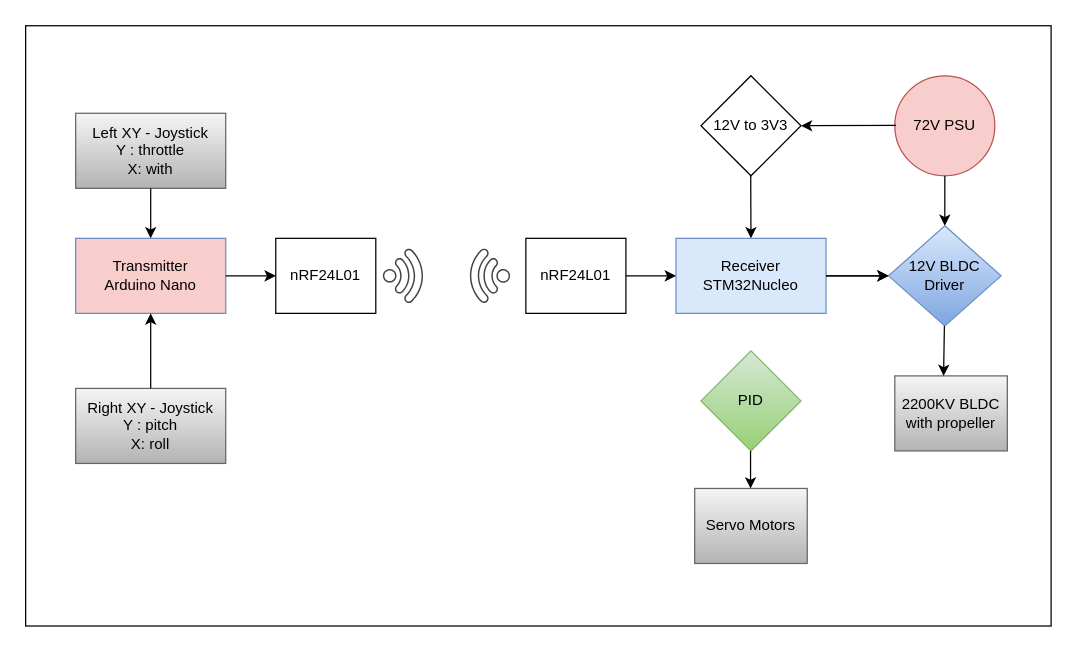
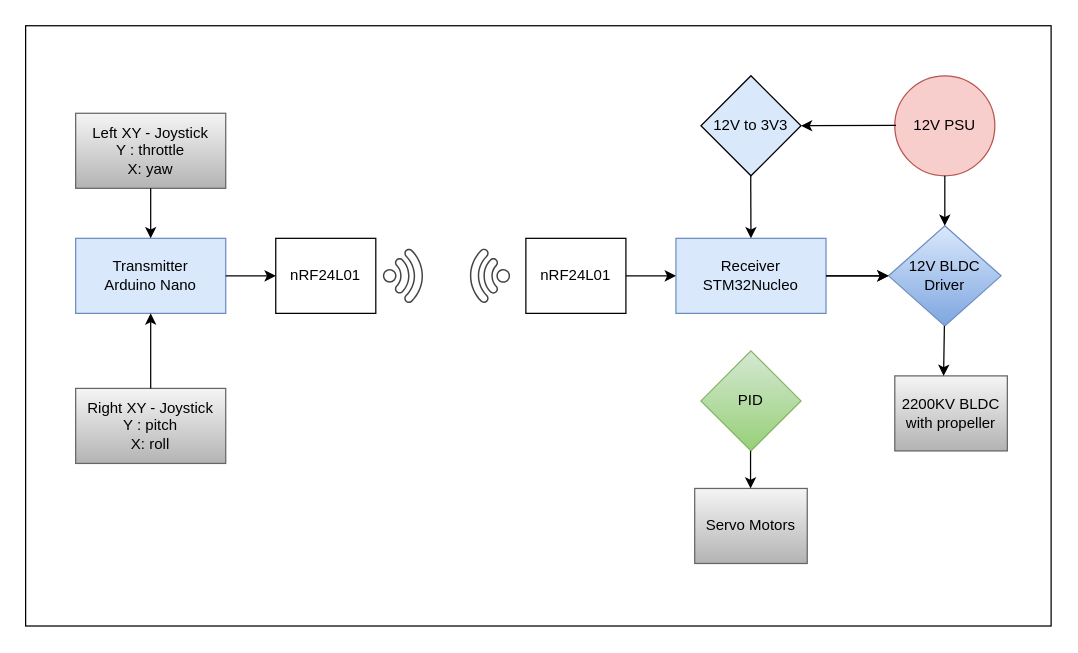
node "12V to 3V3": fillcolor #ffffff -> #dae8fc
node "72V PSU": label "72V PSU" -> "12V PSU"
node "Left XY - Joystick Y : throttle X: with": label "Left XY - Joystick Y : throttle X: with" -> "Left XY - Joystick Y : throttle X: yaw"
node "Transmitter Arduino Nano": fillcolor #f8cecc -> #dae8fc
